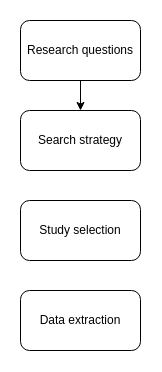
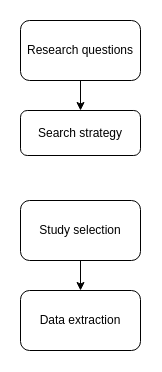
node "Search strategy": size 120x60 -> 120x45
edge "Study selection" -> "Data extraction": added
